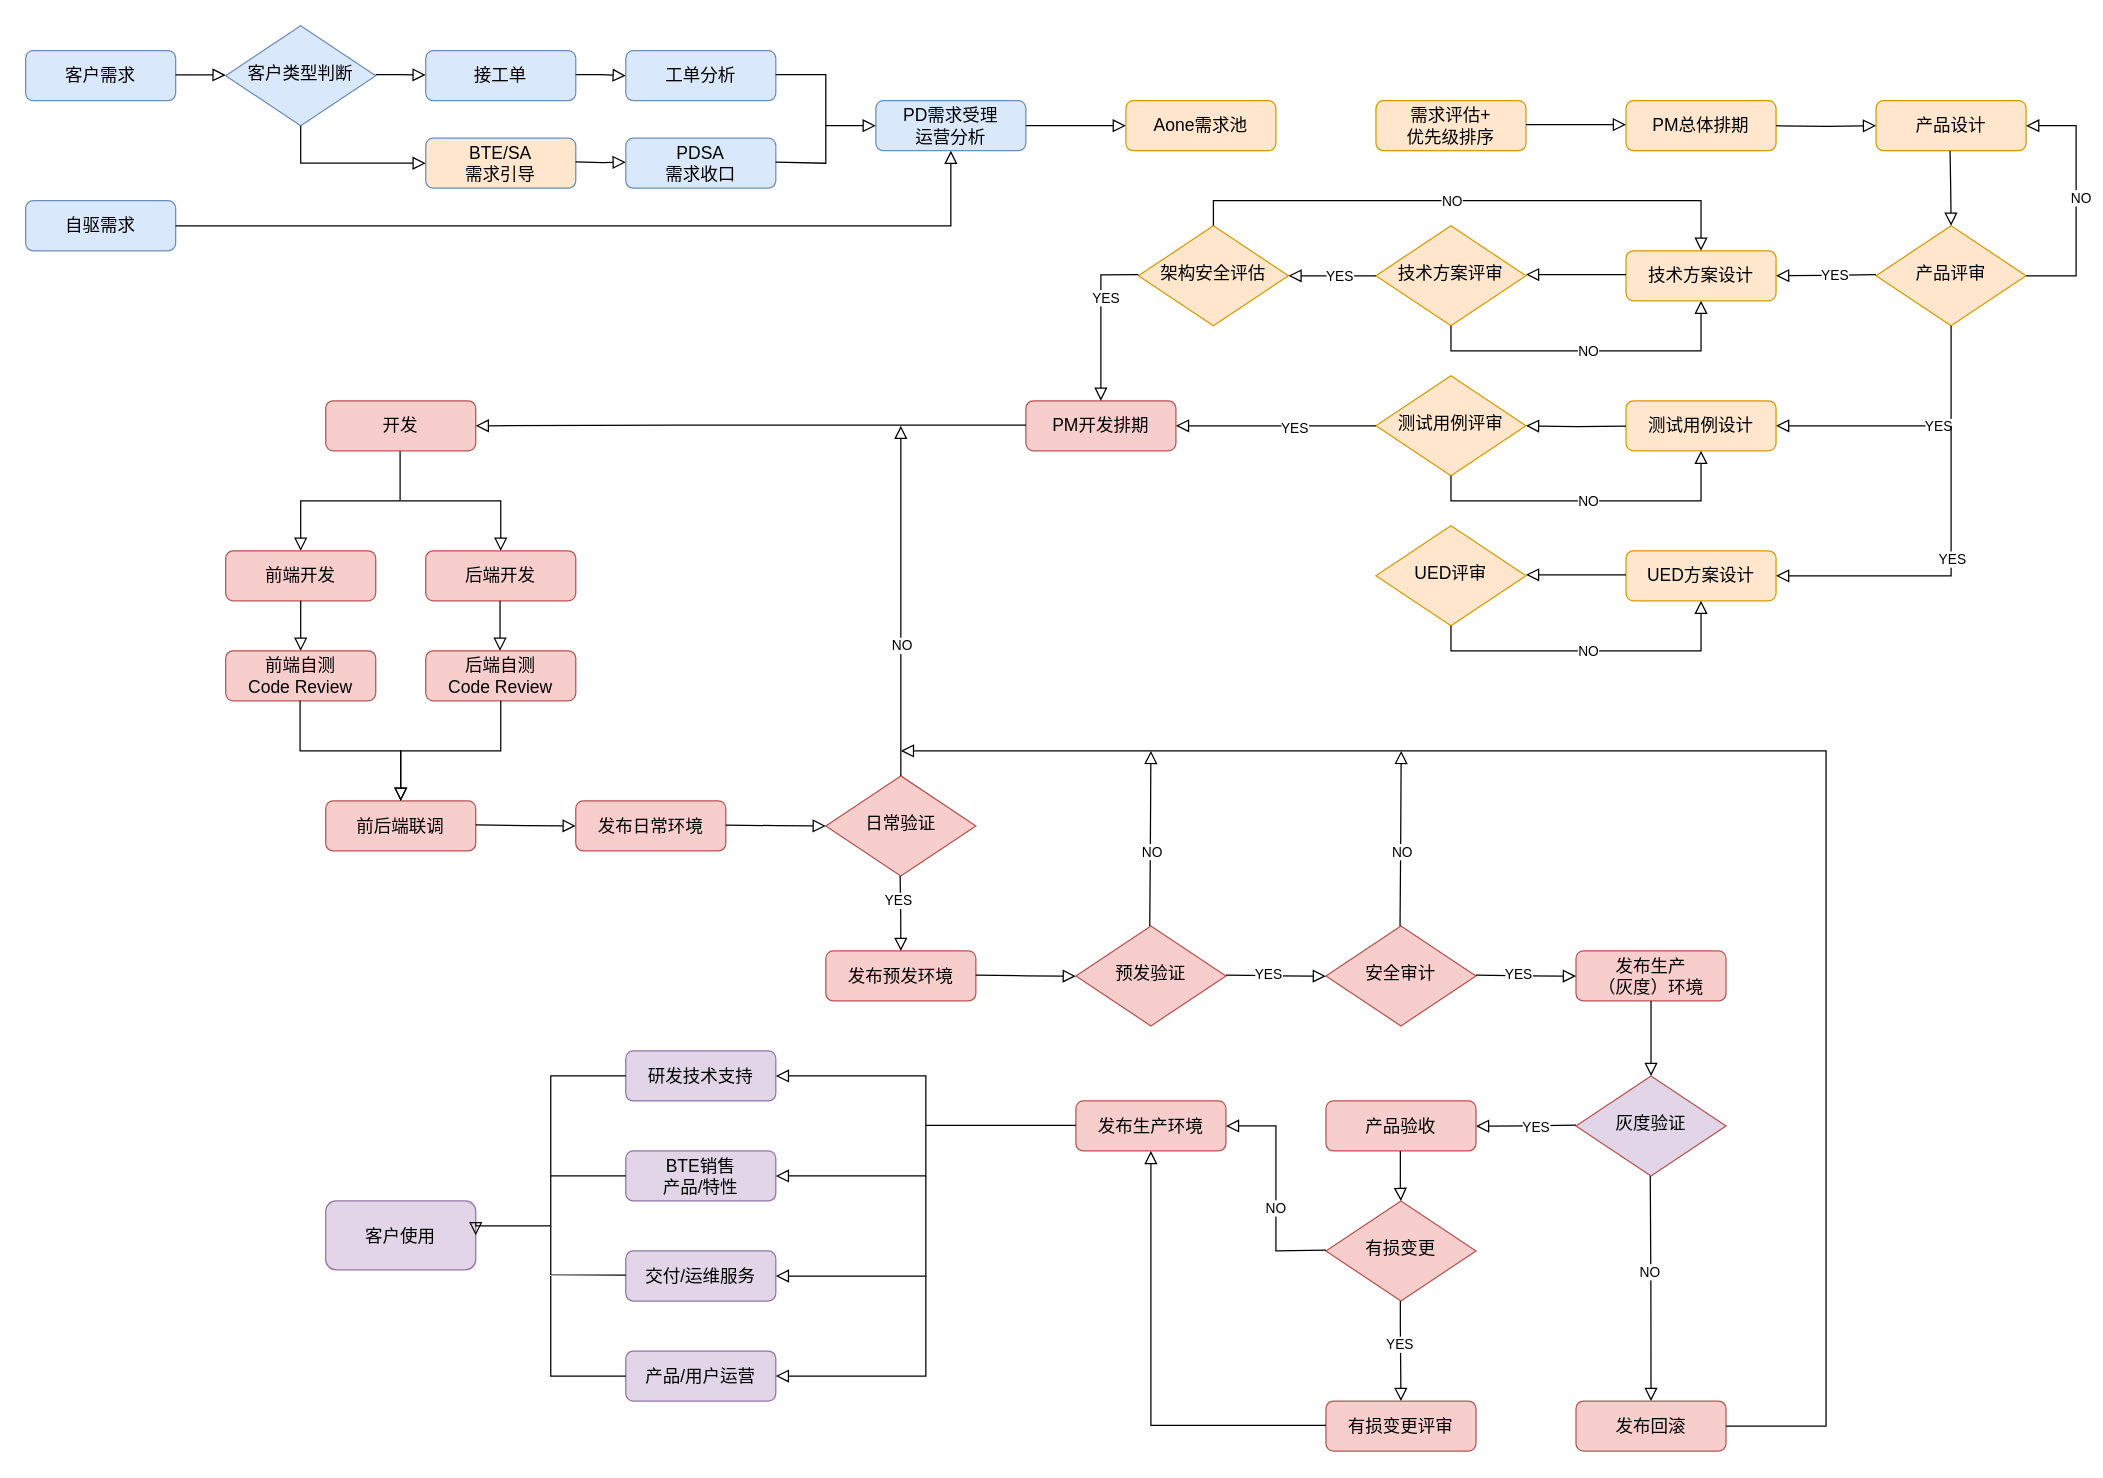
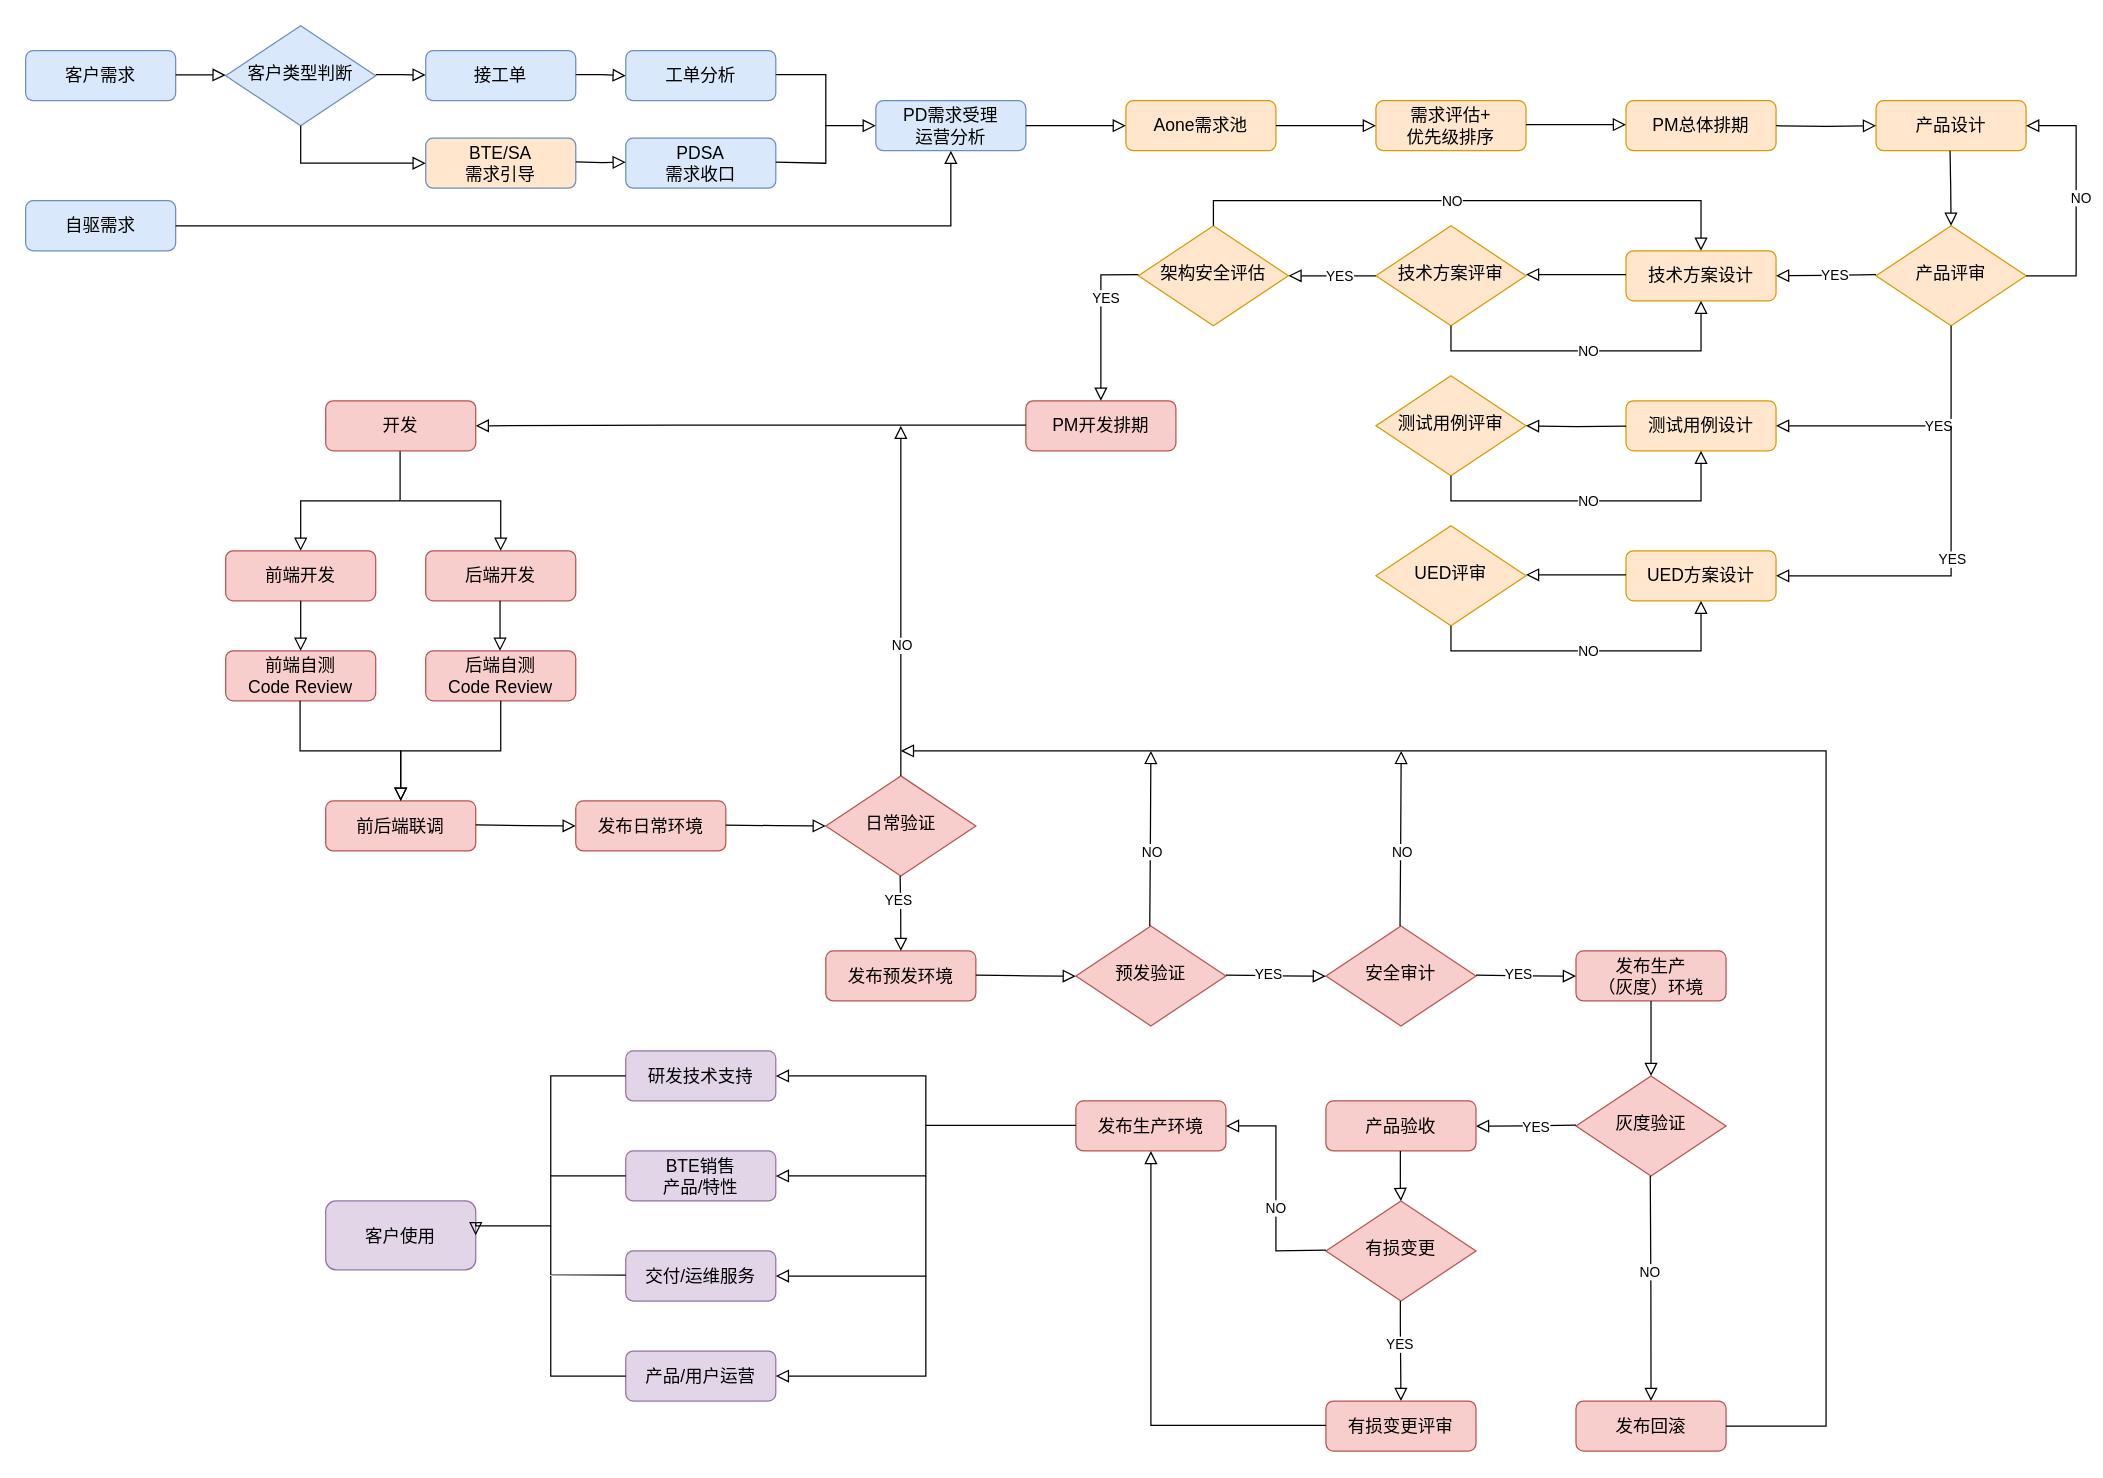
edge "Aone需求池" -> "需求评估+ 优先级排序": added
edge "测试用例评审" -> "PM开发排期": removed, label "YES"
node "灰度验证": fillcolor #e1d5e7 -> #f8cecc
